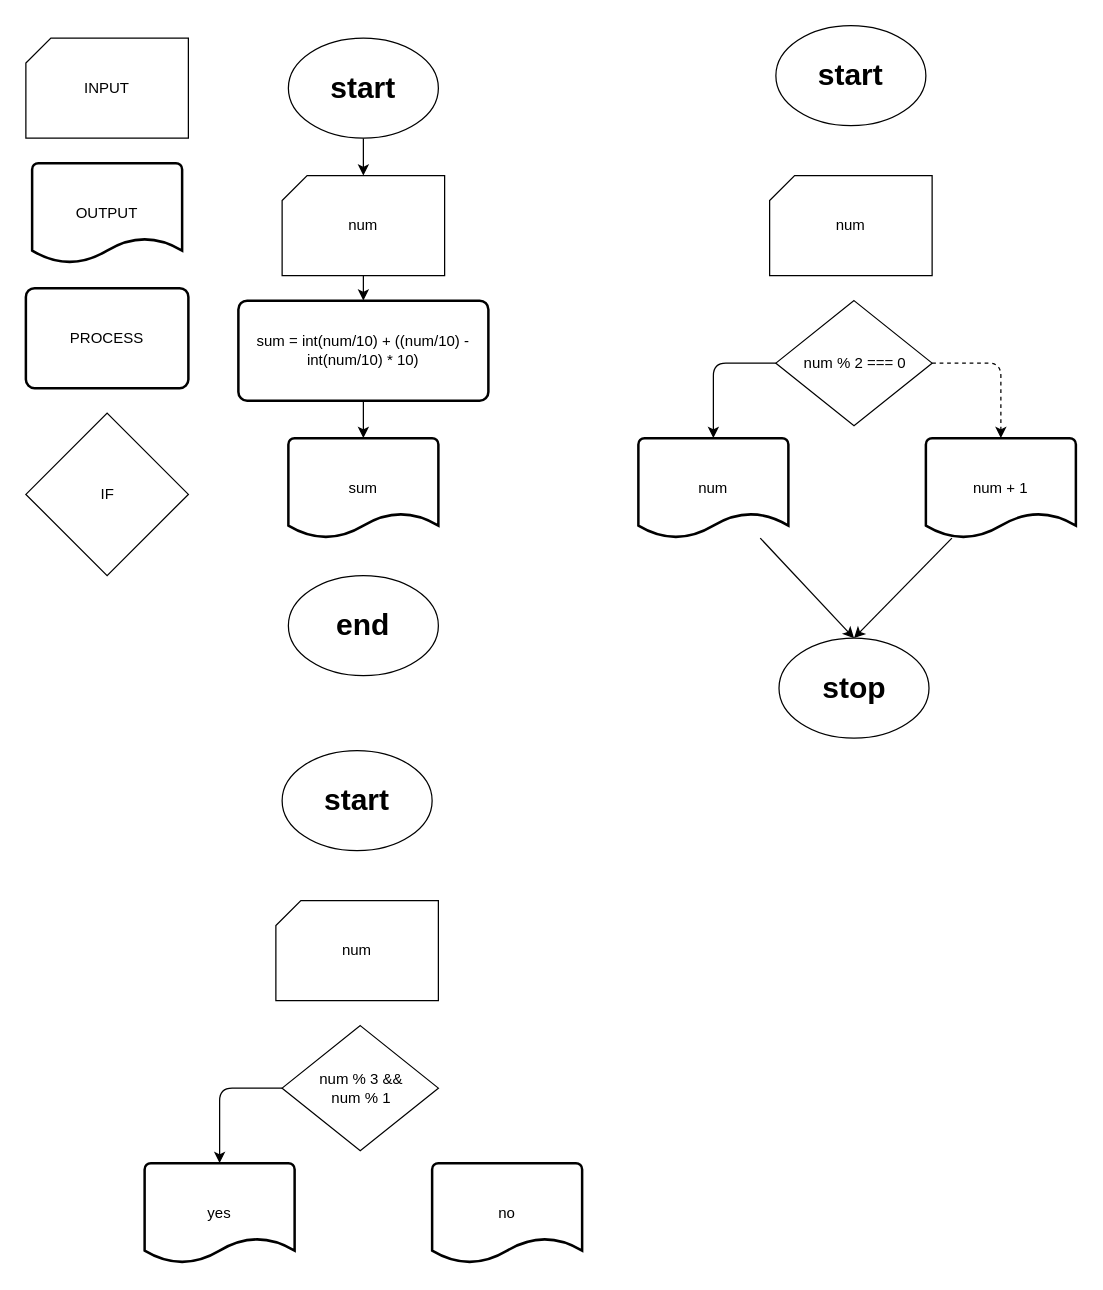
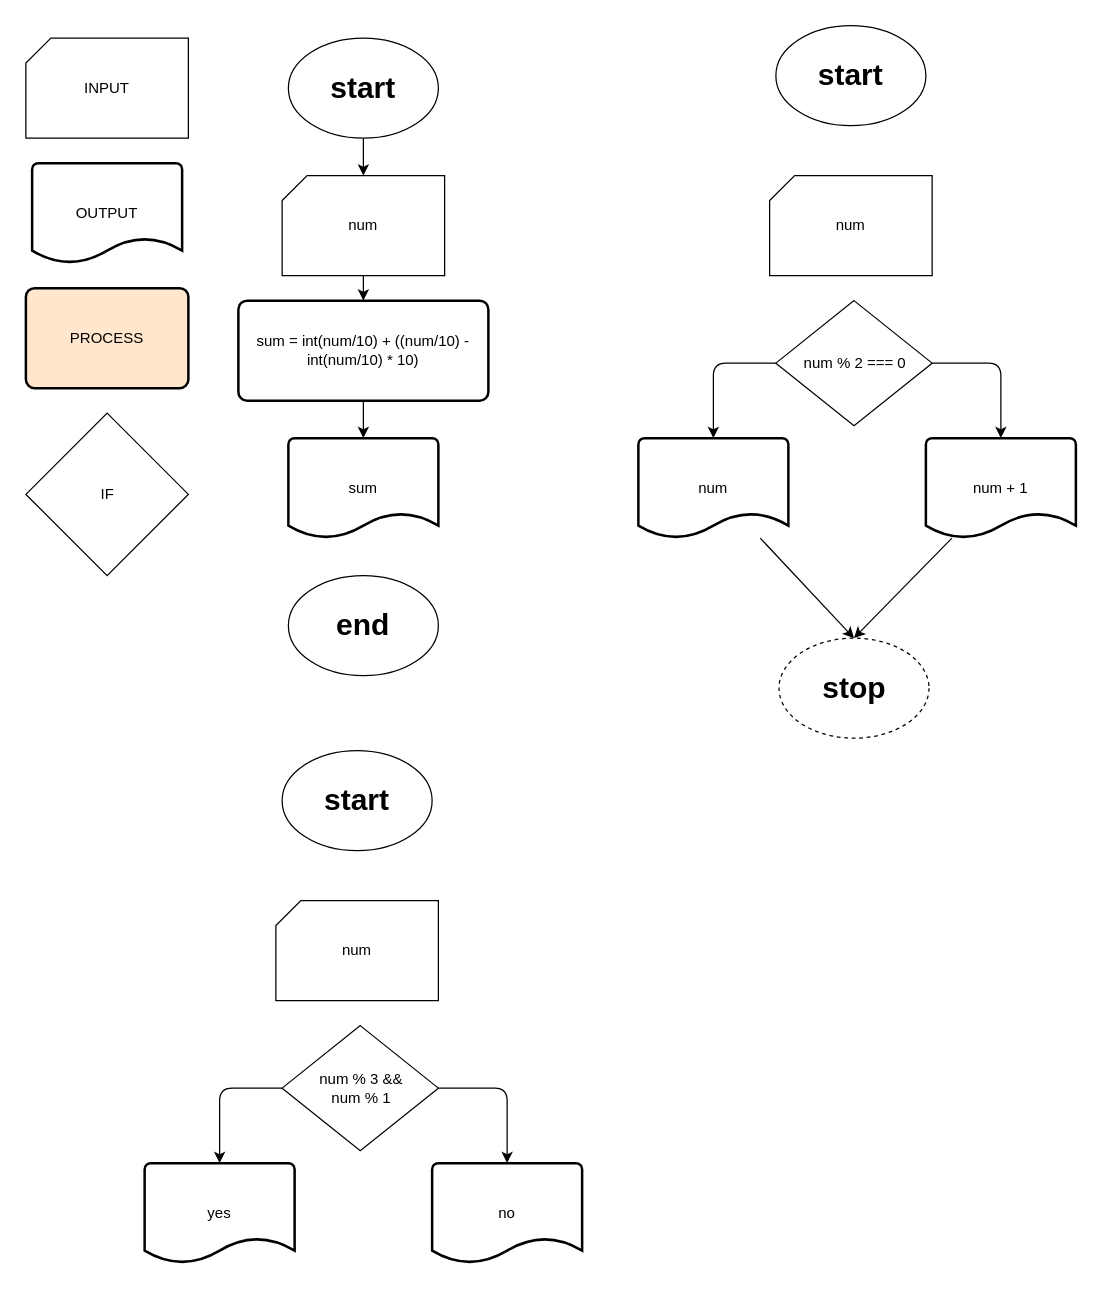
node "PROCESS": fillcolor #ffffff -> #ffe6cc
edge "num % 2 === 0" -> "num + 1": style dashed -> solid
node "stop": style solid -> dashed
edge "num % 3 && num % 1" -> "no": added
